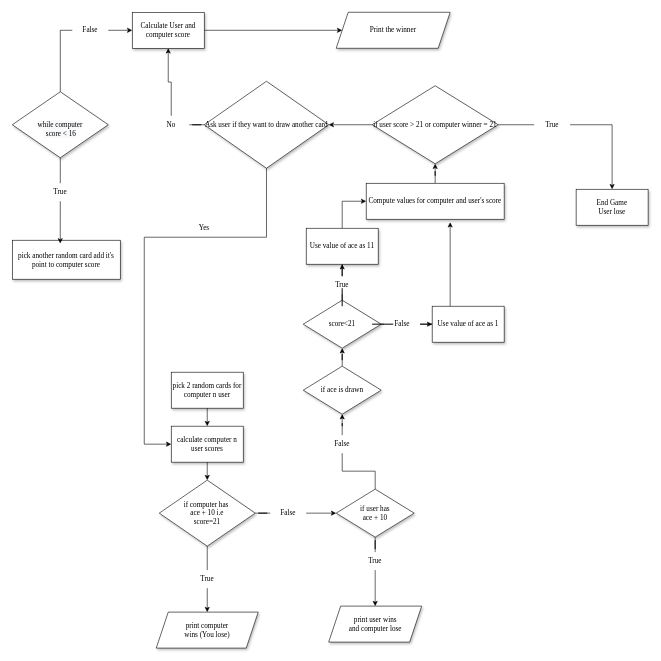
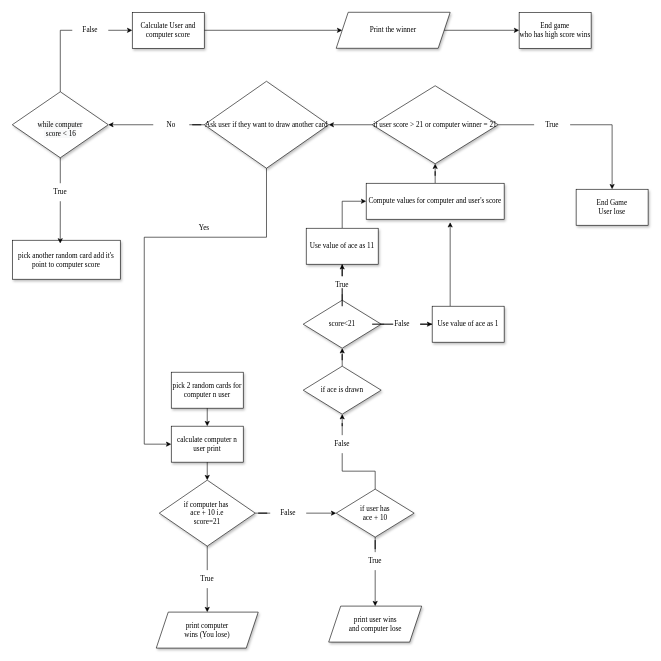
edge "Print the winner" -> "End game who has high score wins": added
node "End game who has high score wins": added
edge "No" -> "Calculate User and computer score": now "No" -> "while computer score < 16"
node "calculate computer n user scores": label "calculate computer n user scores" -> "calculate computer n user print"
